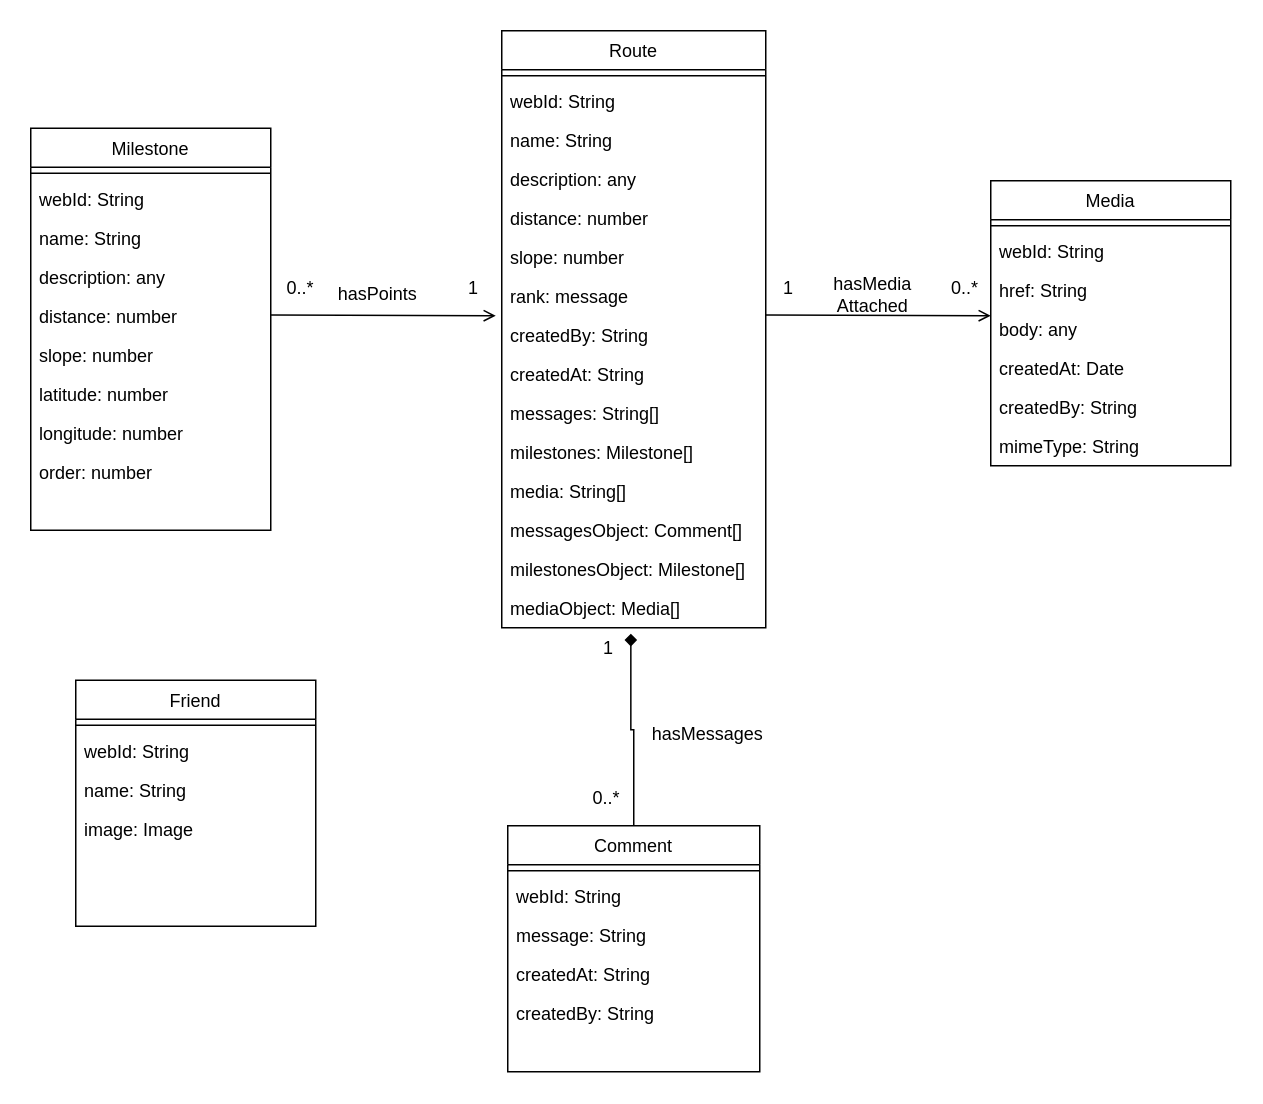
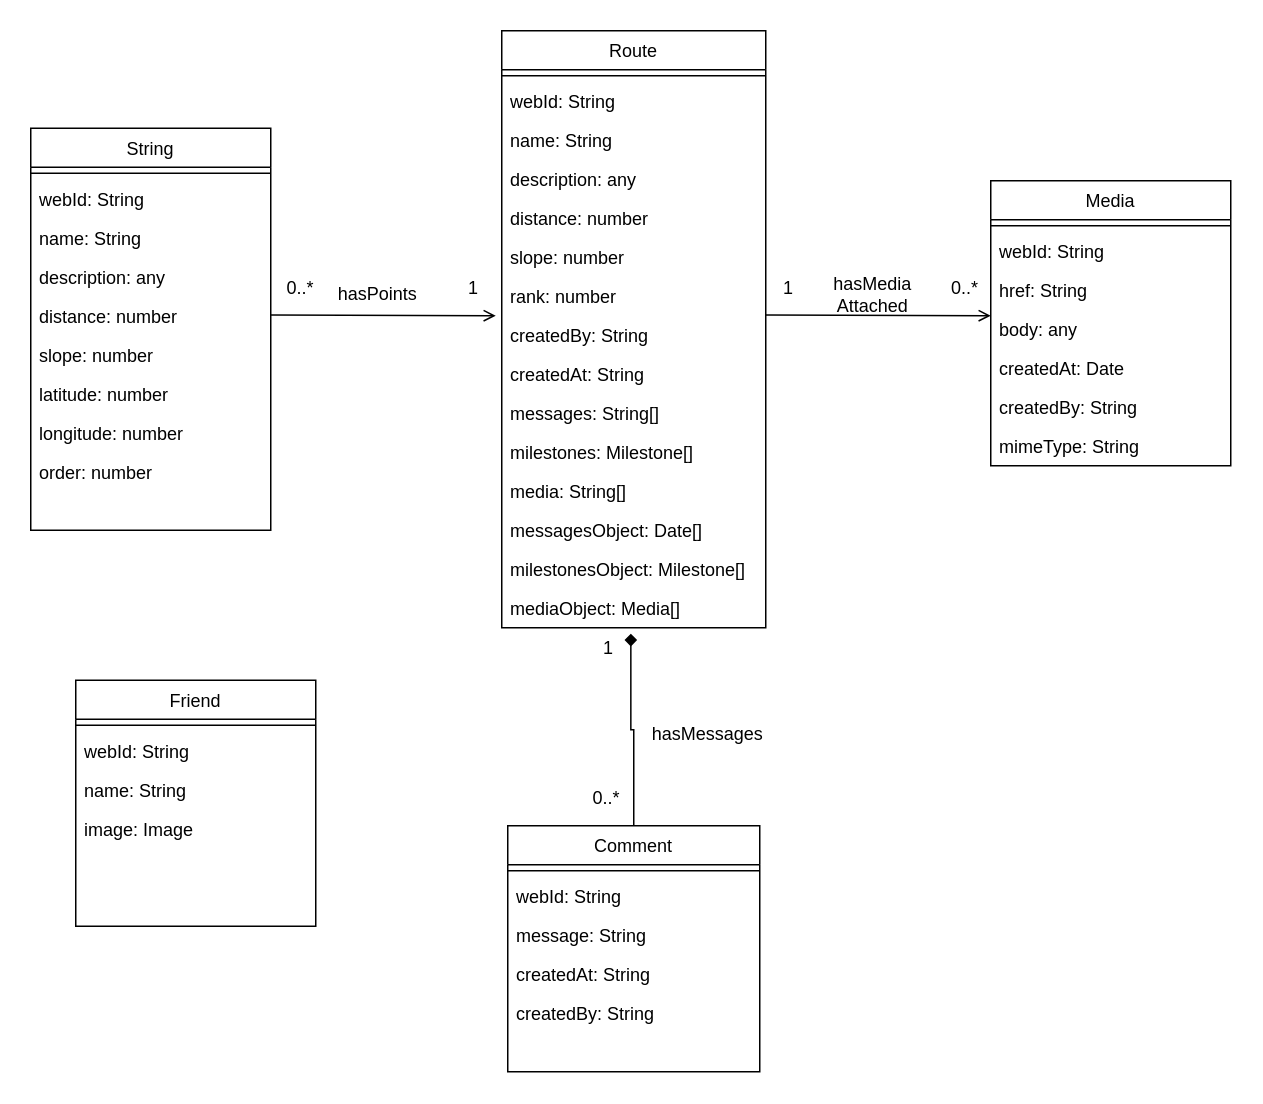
node "Milestone": label "Milestone" -> "String"
node "rank: message": label "rank: message" -> "rank: number"
node "messagesObject: Comment[]": label "messagesObject: Comment[]" -> "messagesObject: Date[]"
